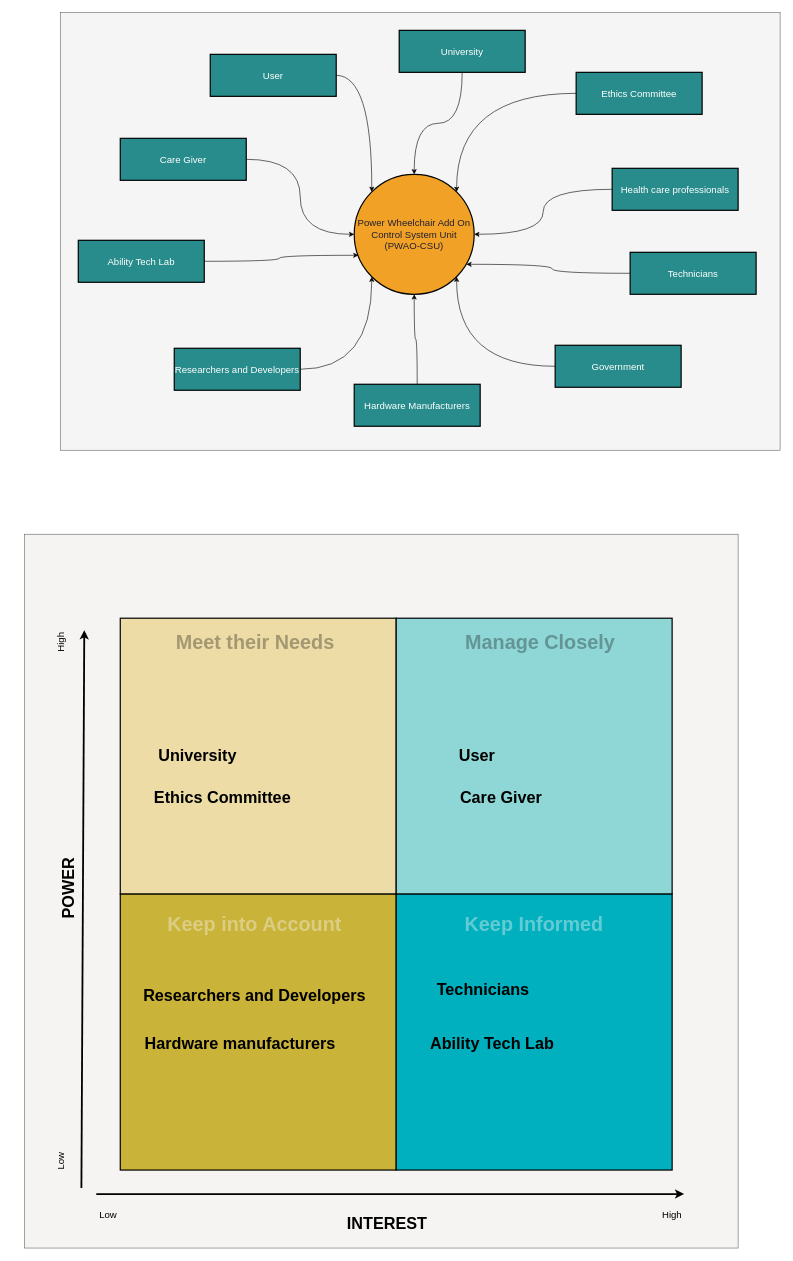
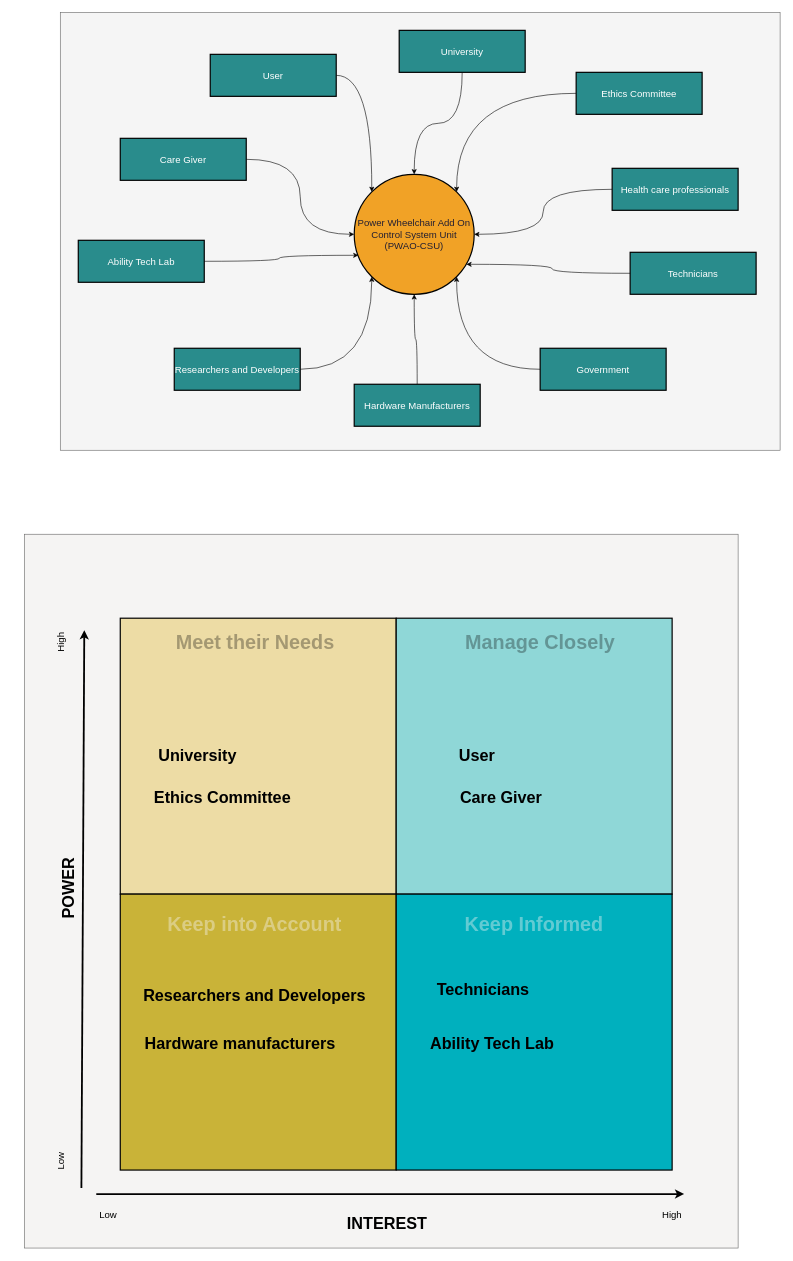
node "Government": moved (618, 366) -> (603, 369)
